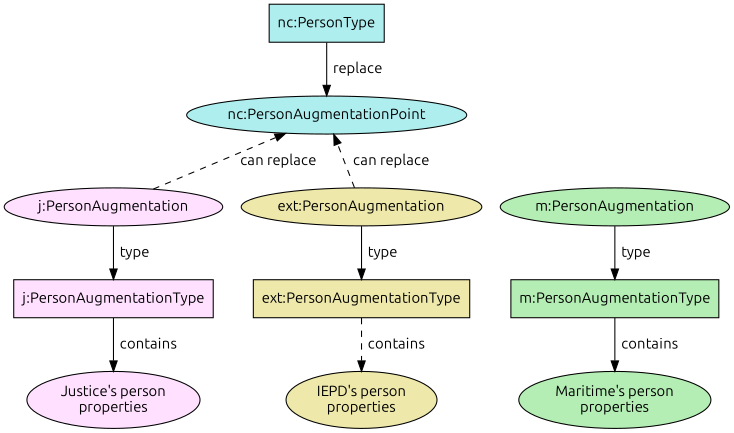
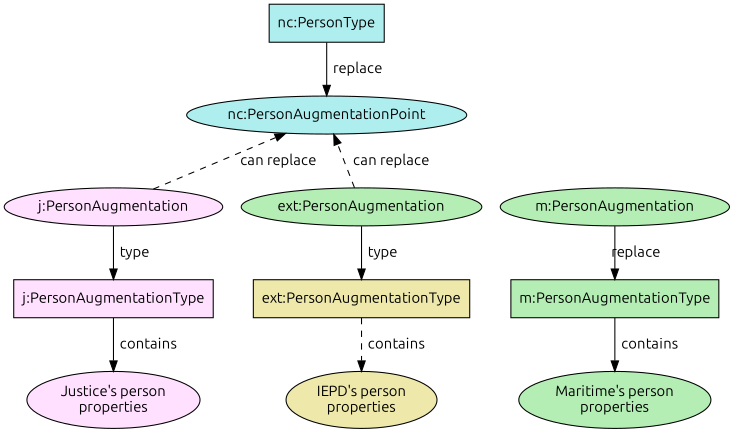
node "ext:PersonAugmentation": fillcolor palegoldenrod -> darkseagreen2
edge "m:PersonAugmentation" -> "m:PersonAugmentationType": label "  type" -> "  replace"
